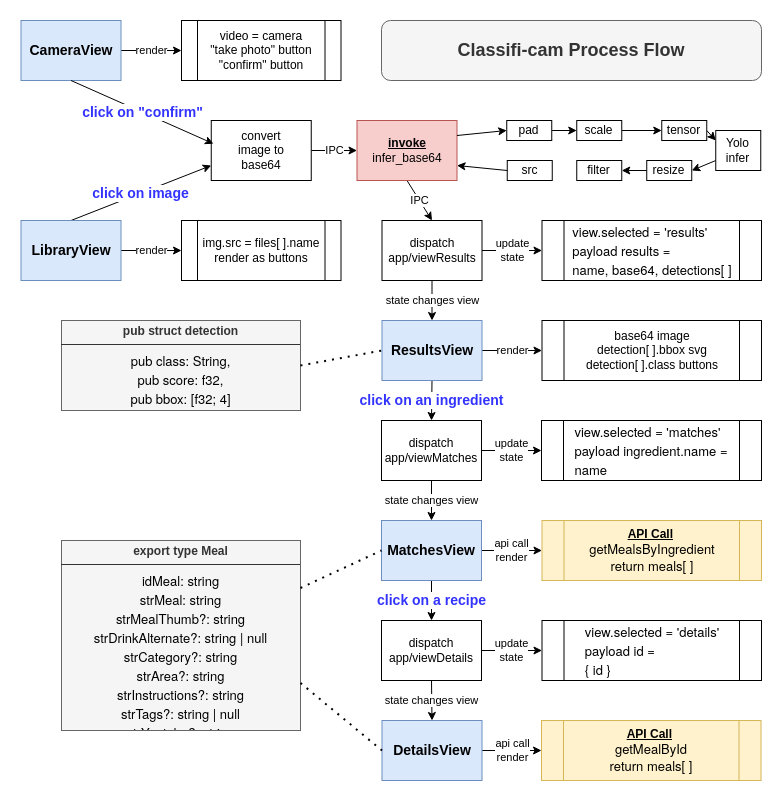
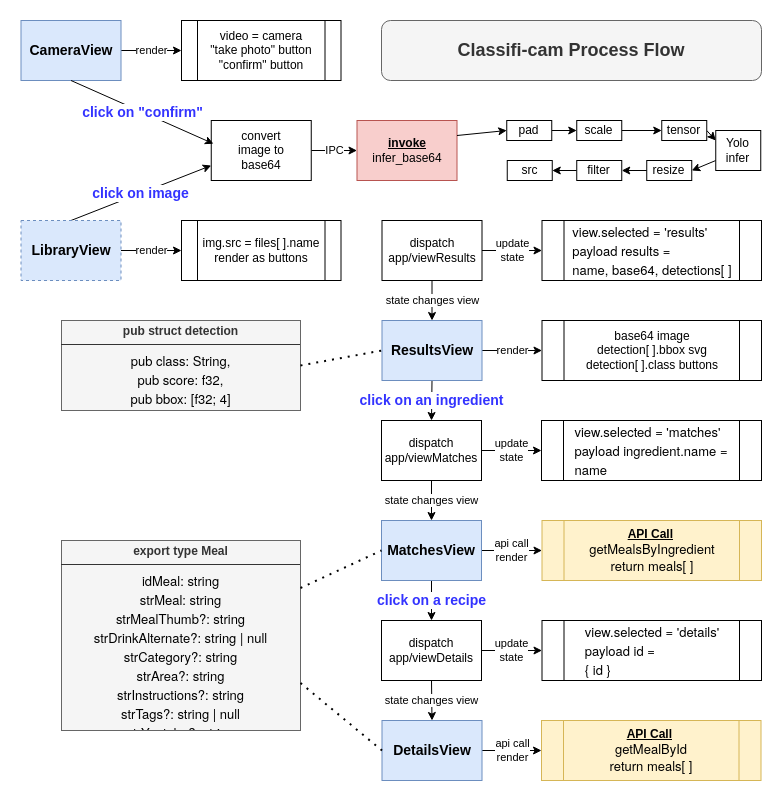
edge "src" -> "invoke infer_base64": removed
edge "filter" -> "src": added
edge "invoke infer_base64" -> "dispatch app/viewResults": removed, label "IPC"
node "LibraryView": style solid -> dashed
